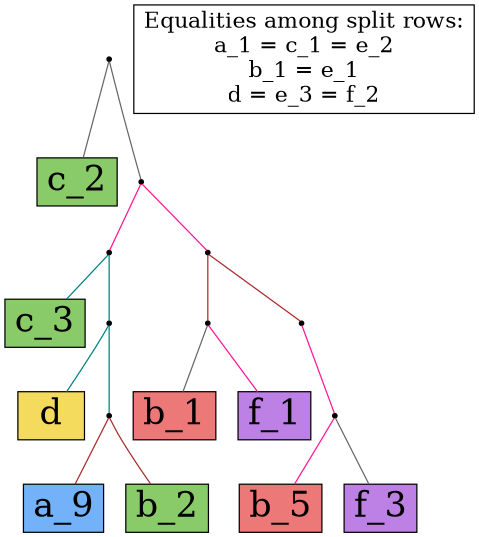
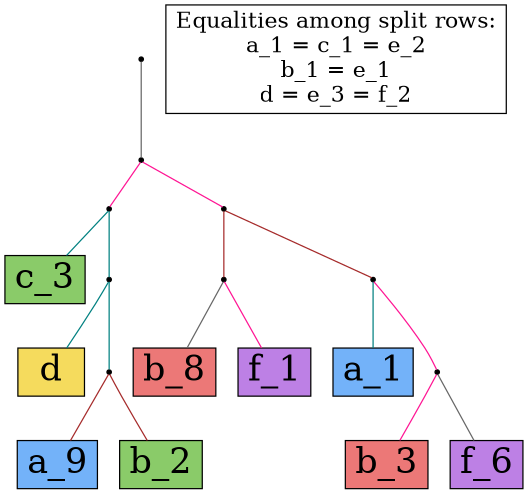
node "c_2": removed
node "a_1": added
node "b_1": label "b_1" -> "b_8"
node "b_5": label "b_5" -> "b_3"
node "f_3": label "f_3" -> "f_6"
